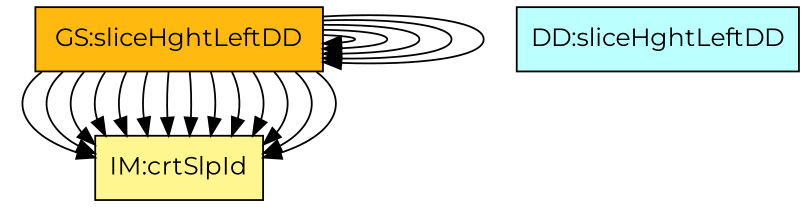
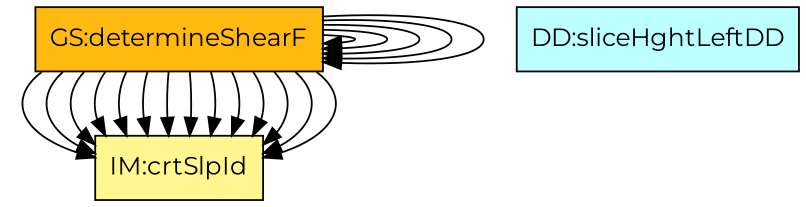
node "GS:sliceHghtLeftDD": label "GS:sliceHghtLeftDD" -> "GS:determineShearF"
